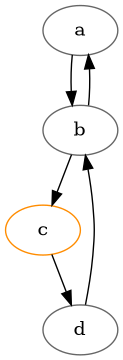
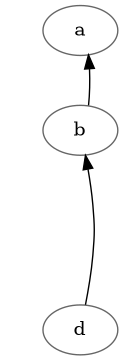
edge "a" -> "b": removed
node "c": removed
